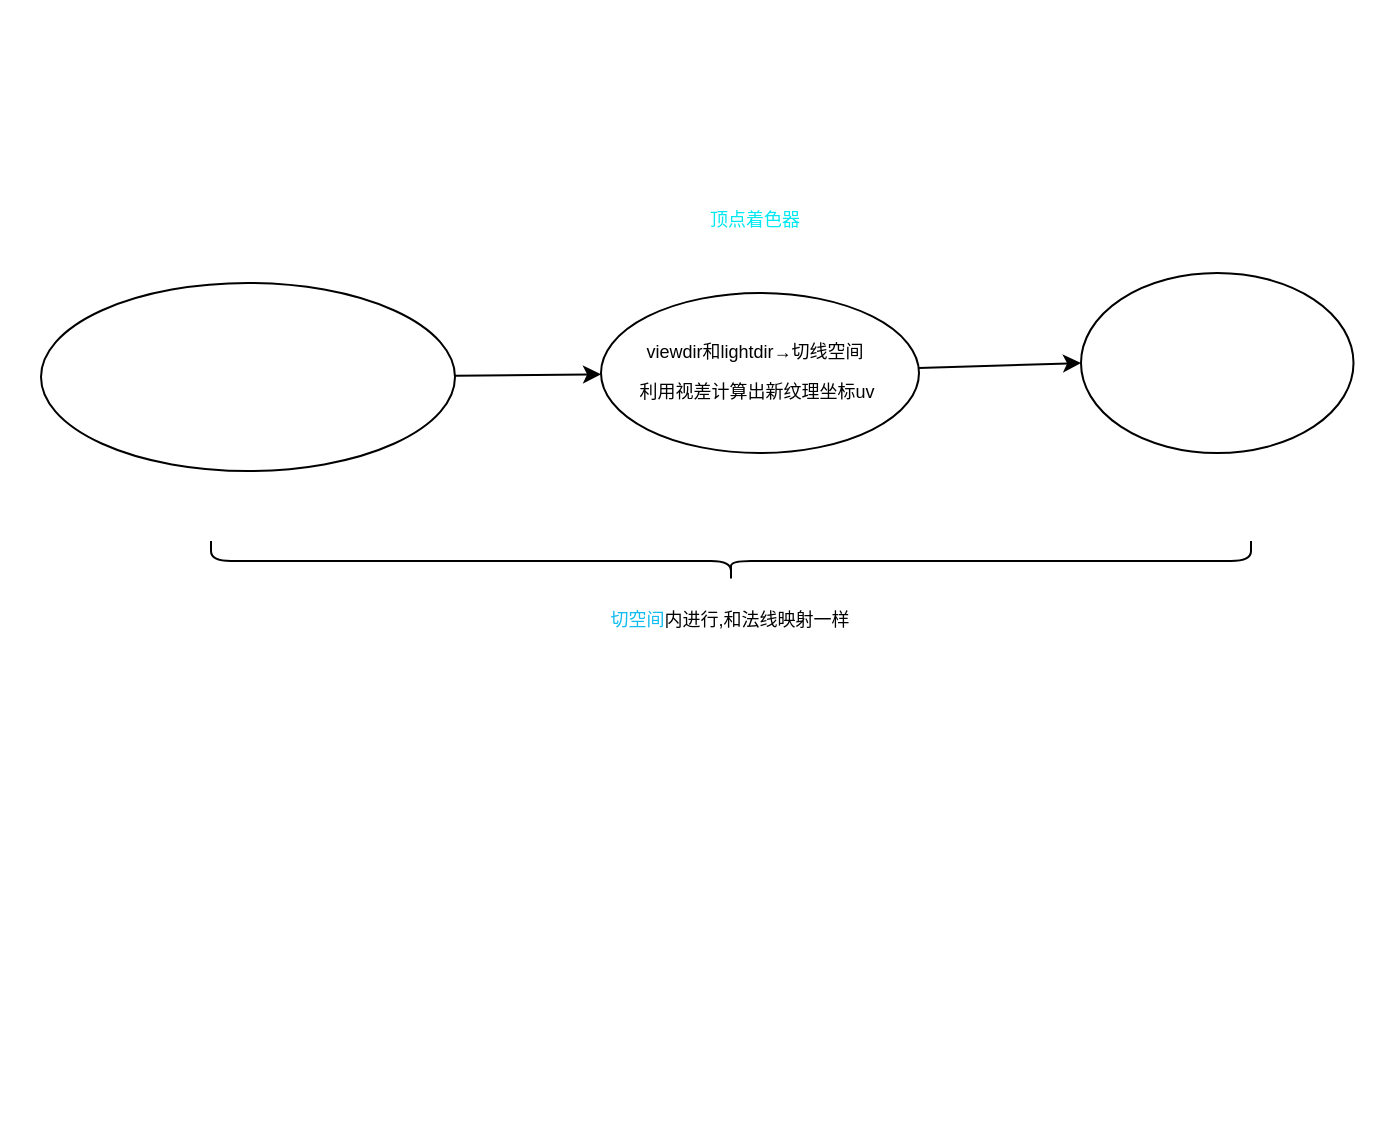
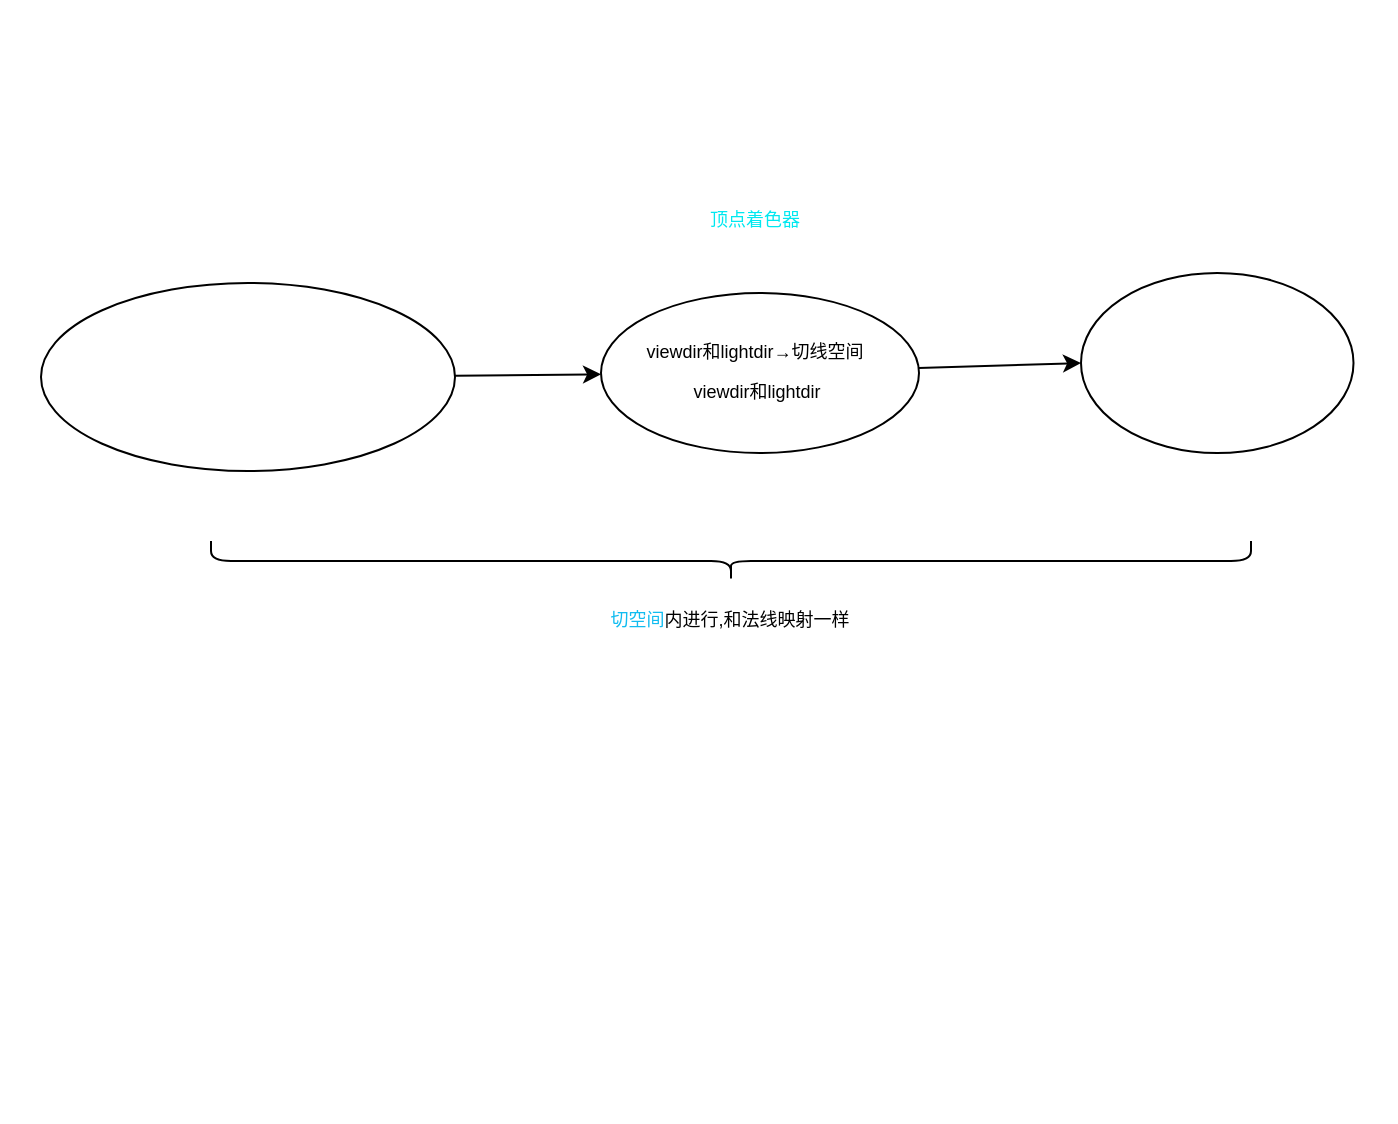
node "利用视差计算出新纹理坐标uv": label "利用视差计算出新纹理坐标uv" -> "viewdir和lightdir"
